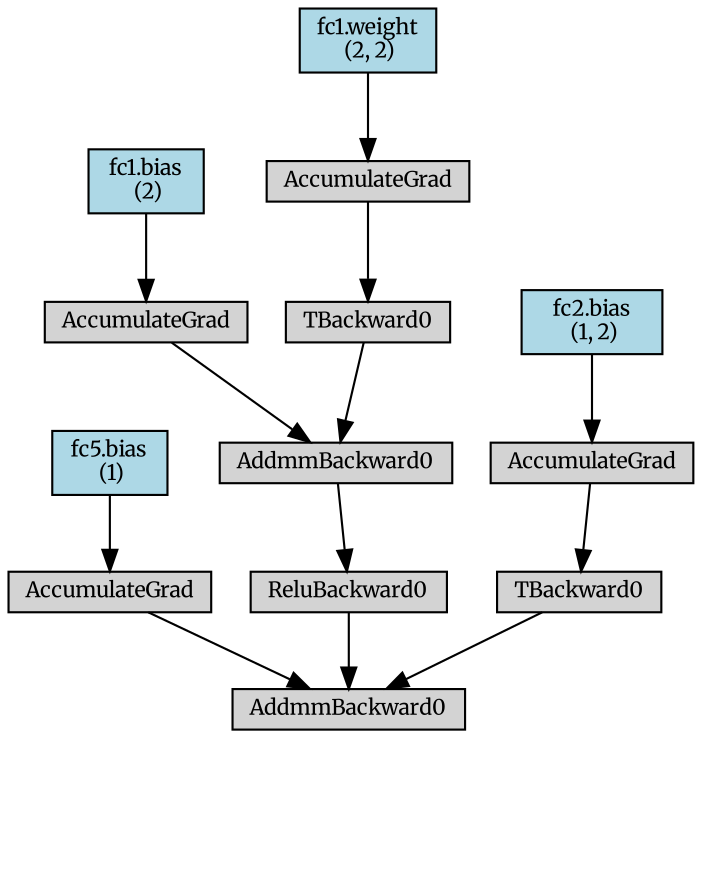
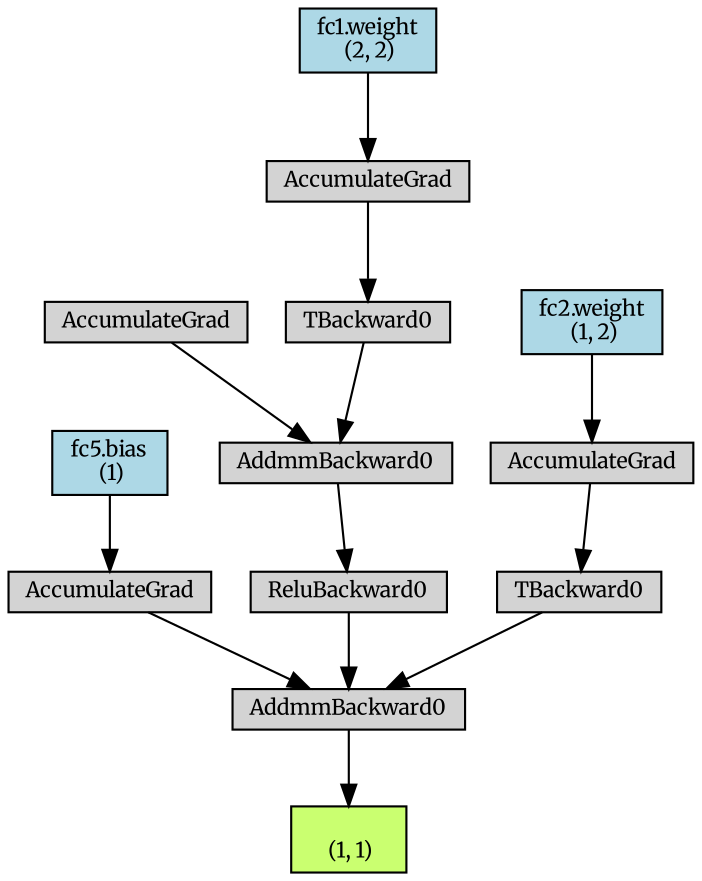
node "fc1.bias (2)": removed
node "fc2.bias (1, 2)": label "fc2.bias (1, 2)" -> "fc2.weight (1, 2)"
node "(1, 1)": added
